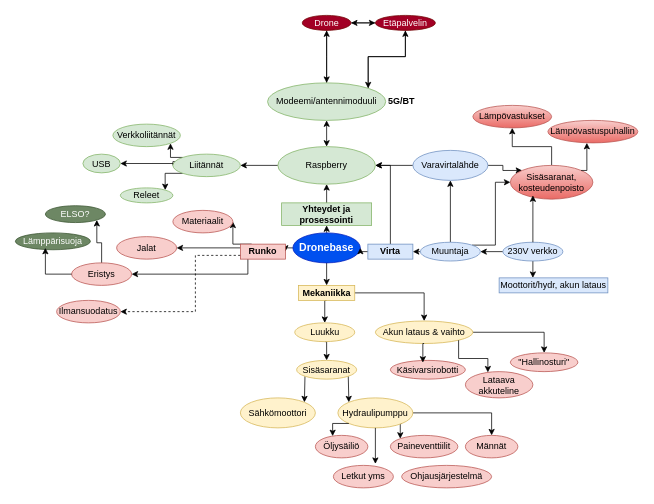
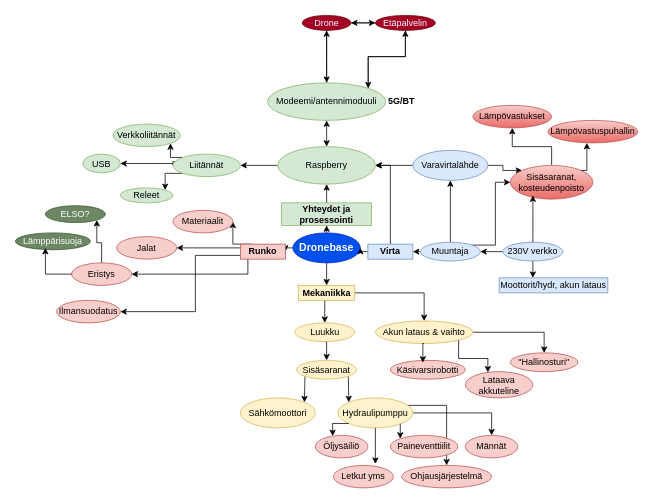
edge "Runko" -> "Ilmansuodatus": style dashed -> solid
edge "Hydraulipumppu" -> "Ohjausjärjestelmä": added
